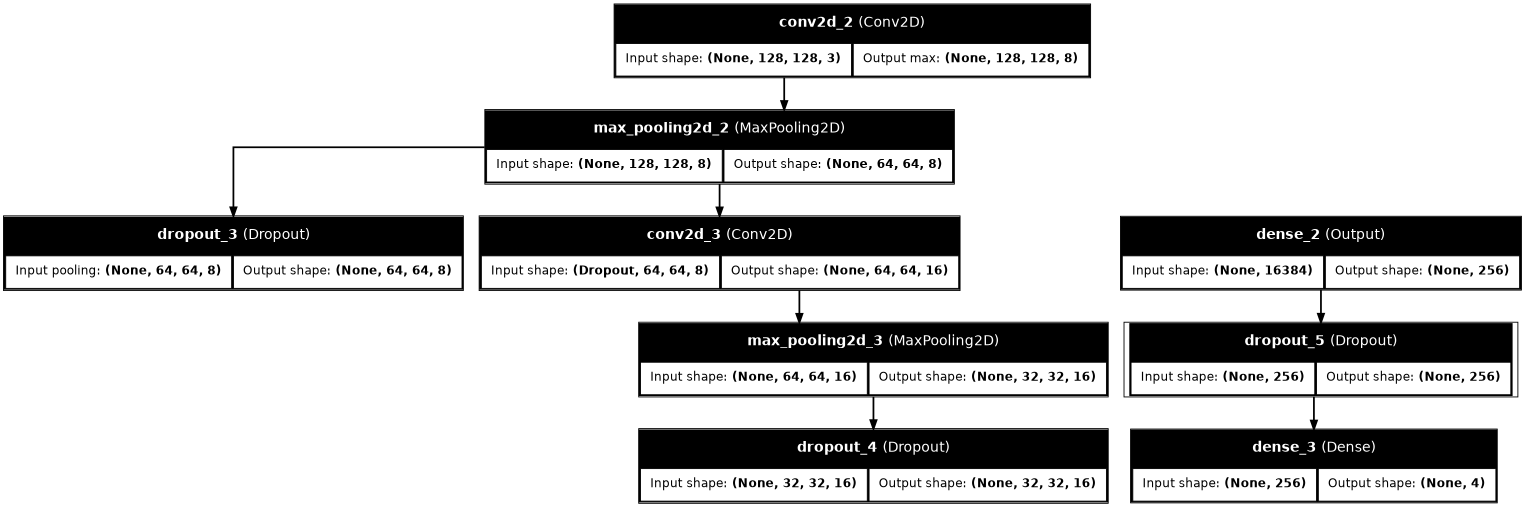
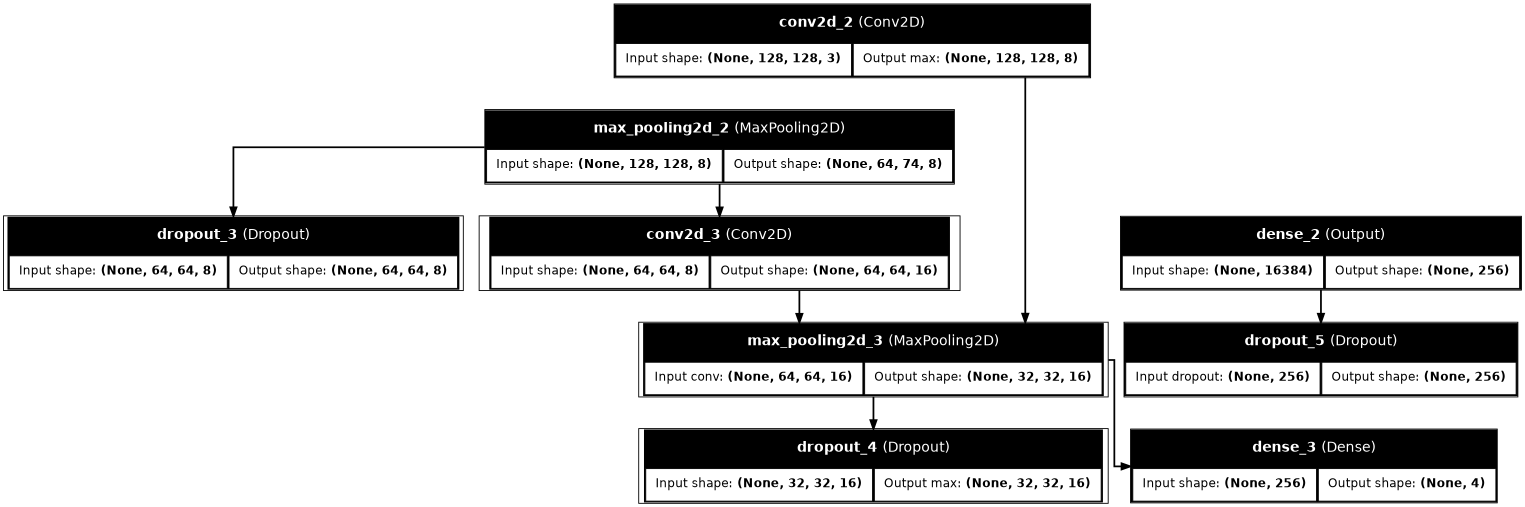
edge "conv2d_2" -> "max_pooling2d_2": now "conv2d_2" -> "max_pooling2d_3"
node "max_pooling2d_2": text "(None, 64, 64, 8)" -> "(None, 64, 74, 8)"
node "dropout_3": text "Input pooling:" -> "Input shape:"
node "conv2d_3": text "(Dropout, 64, 64, 8)" -> "(None, 64, 64, 8)"
node "max_pooling2d_3": text "Input shape:" -> "Input conv:"
node "dropout_5": text "Input shape:" -> "Input dropout:"
edge "dropout_5" -> "dense_3": now "max_pooling2d_3" -> "dense_3"
node "dropout_4": text "Output shape:" -> "Output max:"
